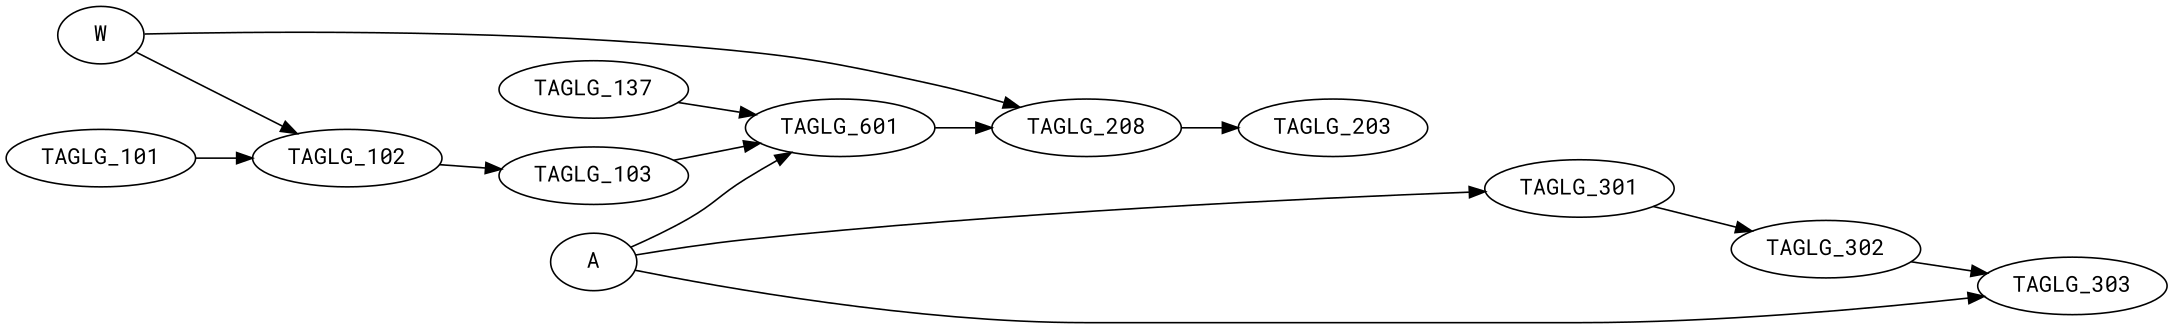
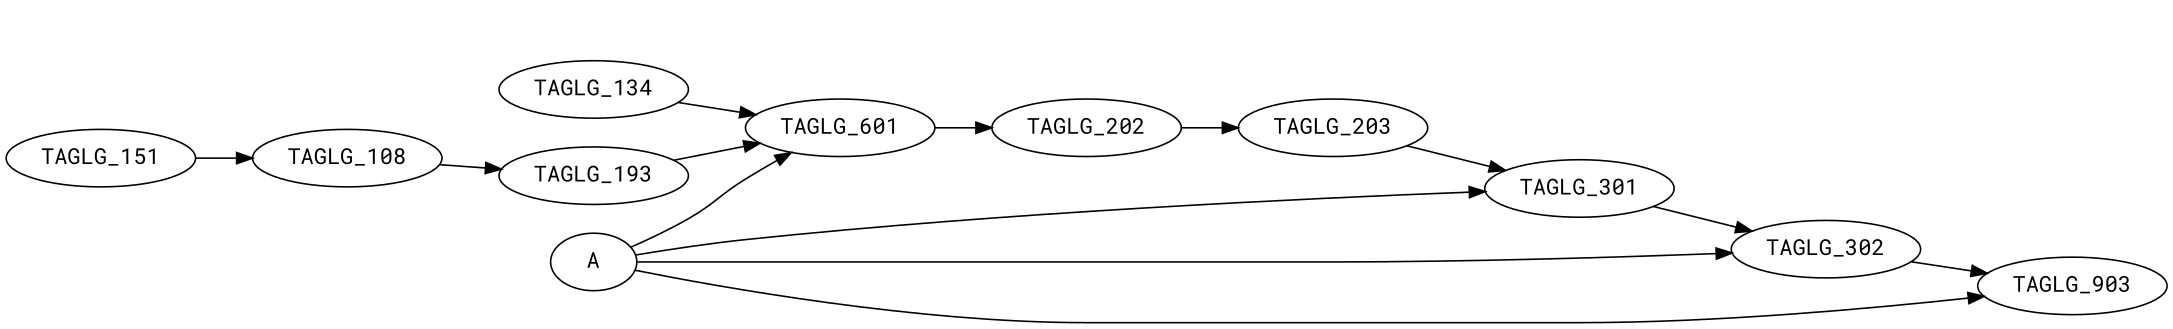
node "W": removed
node "TAGLG_137": label "TAGLG_137" -> "TAGLG_134"
node "TAGLG_208": label "TAGLG_208" -> "TAGLG_202"
edge "TAGLG_203" -> "TAGLG_301": added
node "TAGLG_101": label "TAGLG_101" -> "TAGLG_151"
node "TAGLG_102": label "TAGLG_102" -> "TAGLG_108"
node "TAGLG_103": label "TAGLG_103" -> "TAGLG_193"
edge "A" -> "TAGLG_302": added
node "TAGLG_303": label "TAGLG_303" -> "TAGLG_903"
